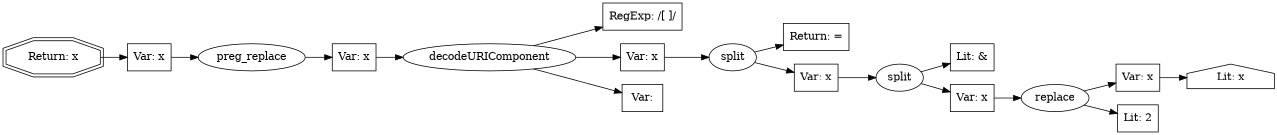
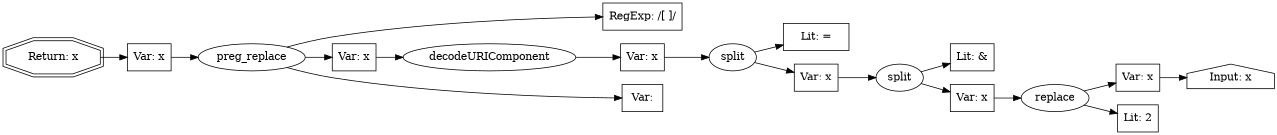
edge "decodeURIComponent" -> "RegExp: /[ ]/": now "preg_replace" -> "RegExp: /[ ]/"
node "Return: =": label "Return: =" -> "Lit: ="
node "Lit: x": label "Lit: x" -> "Input: x"
edge "decodeURIComponent" -> "Var:": now "preg_replace" -> "Var:"
